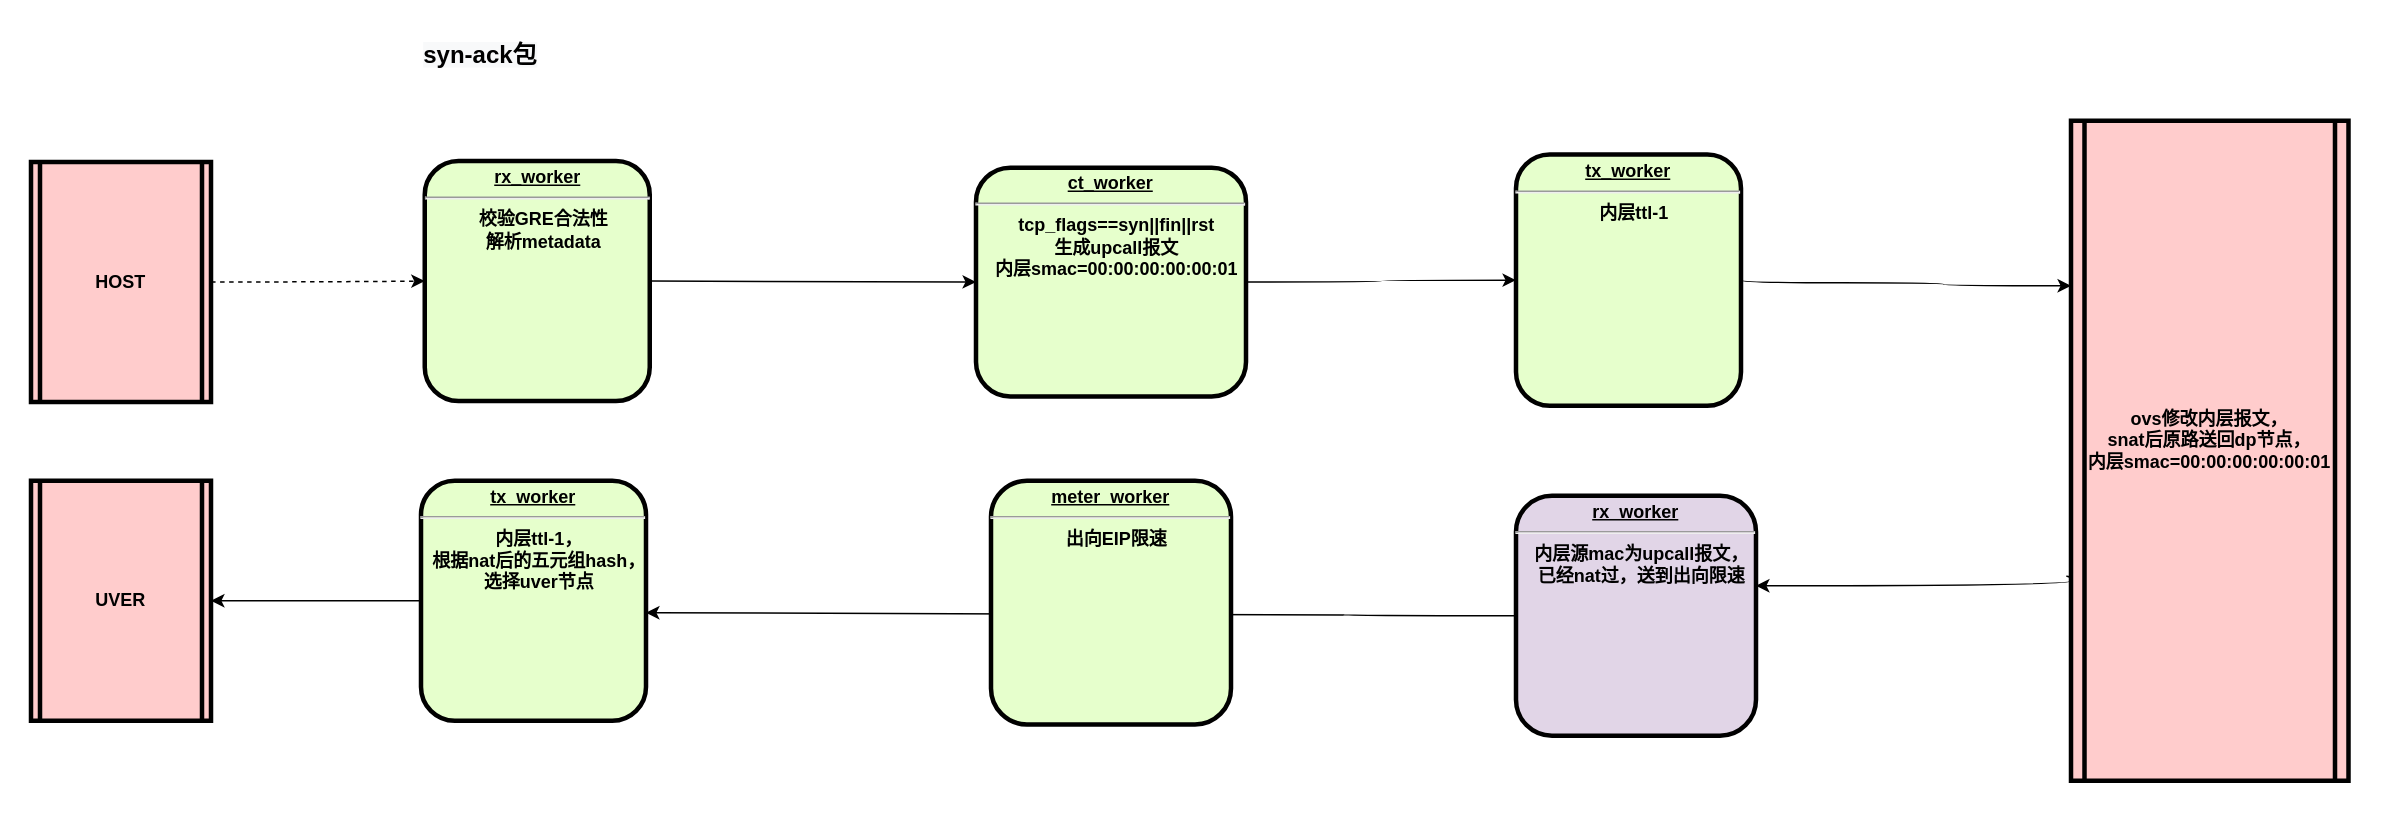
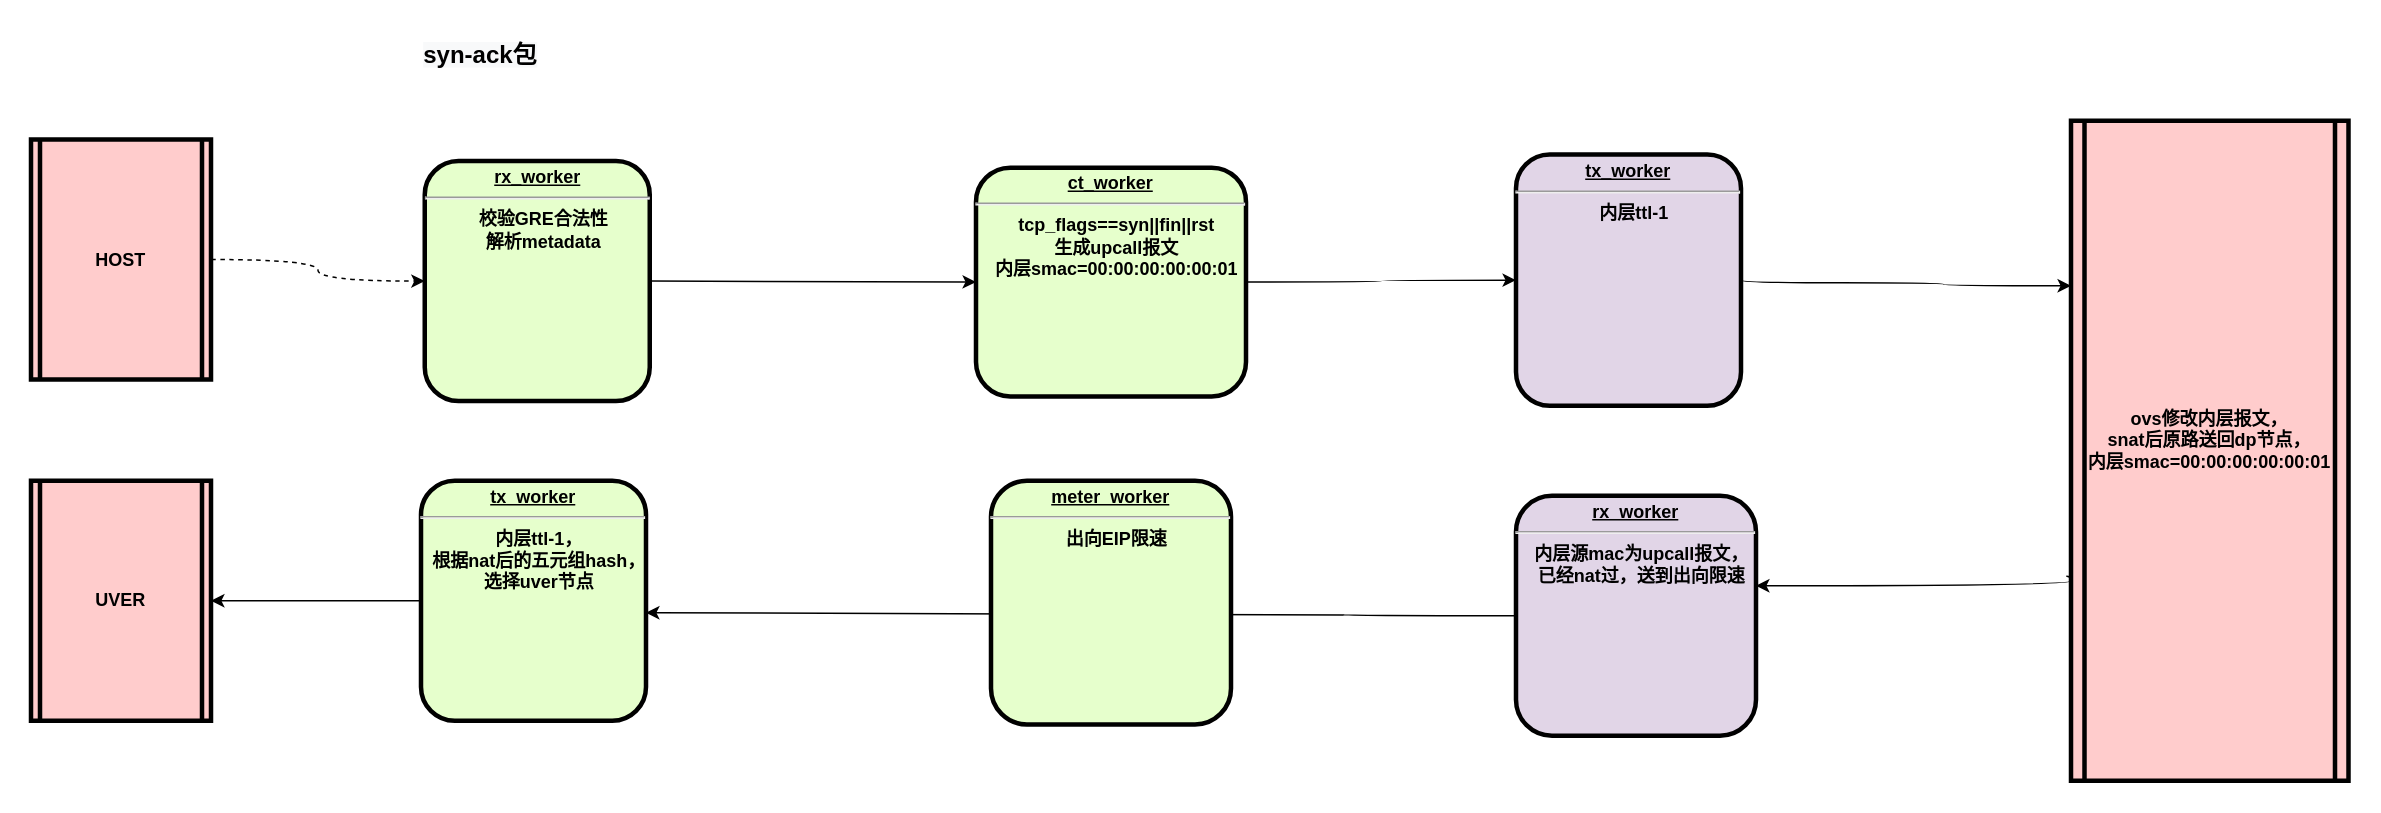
node "tx_worker 内层ttl-1": fillcolor #e6ffcc -> #e1d5e7
node "HOST": moved (121, 282) -> (121, 260)
